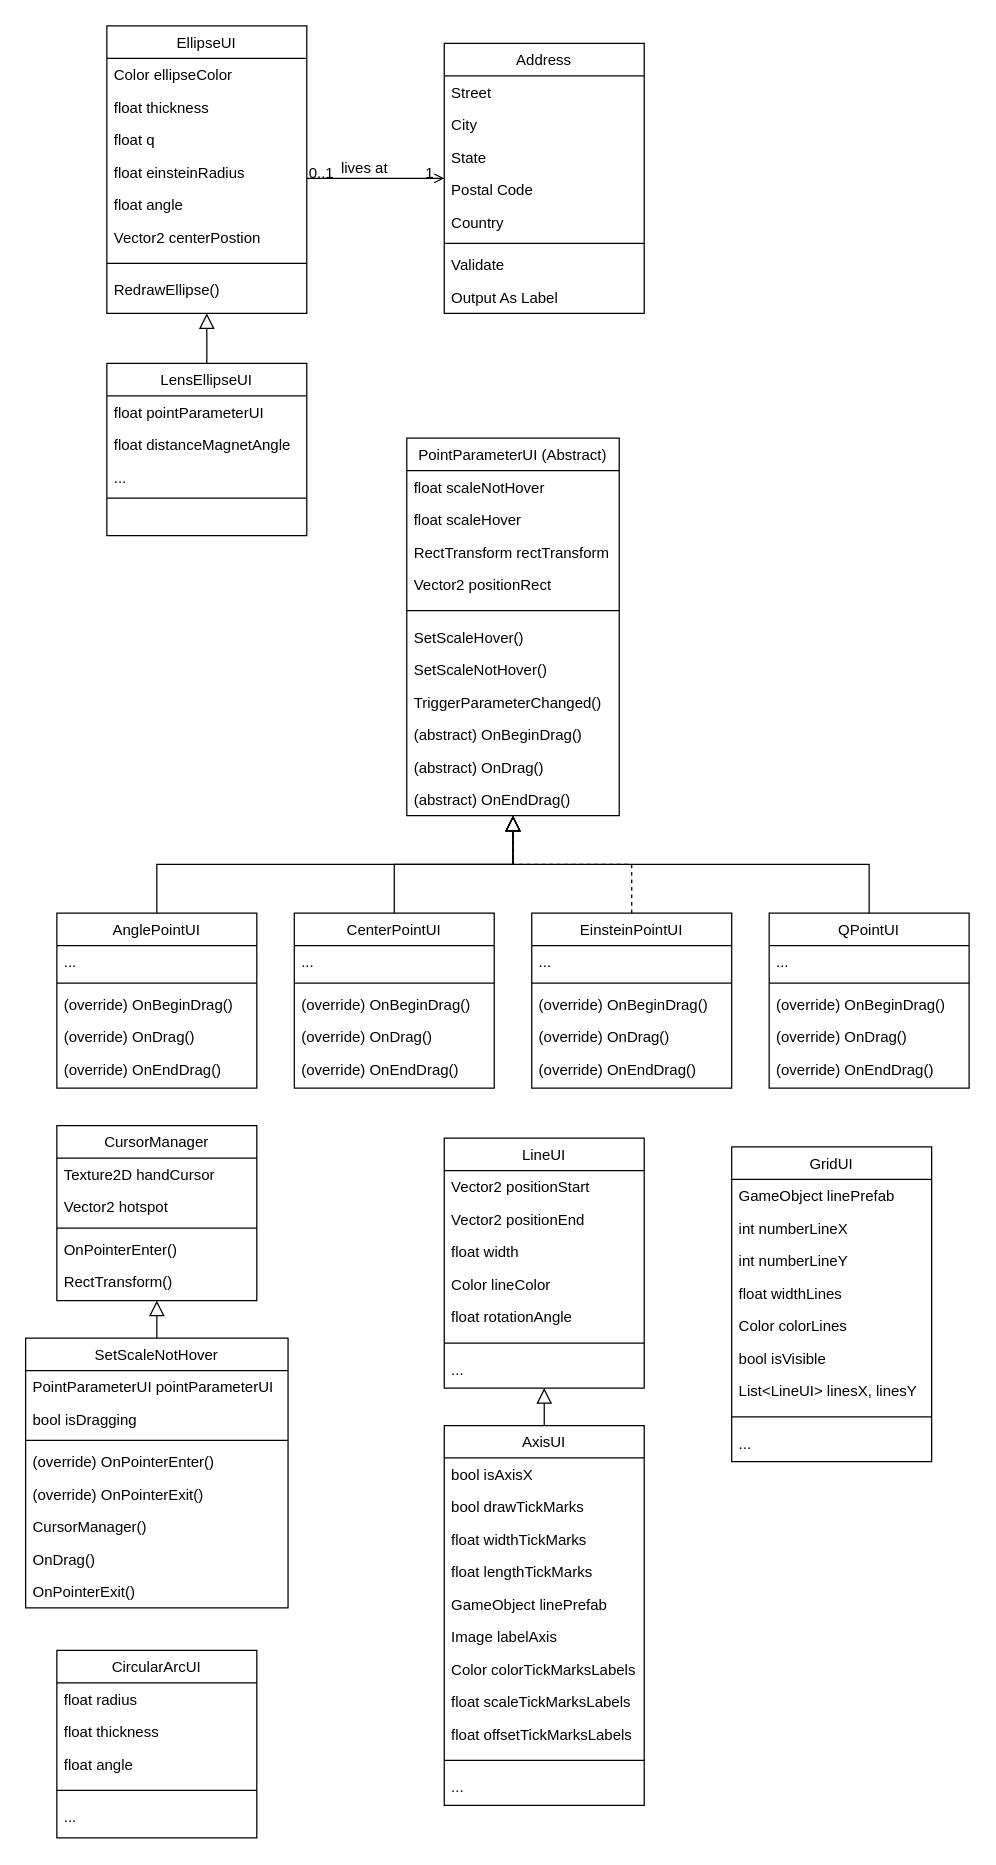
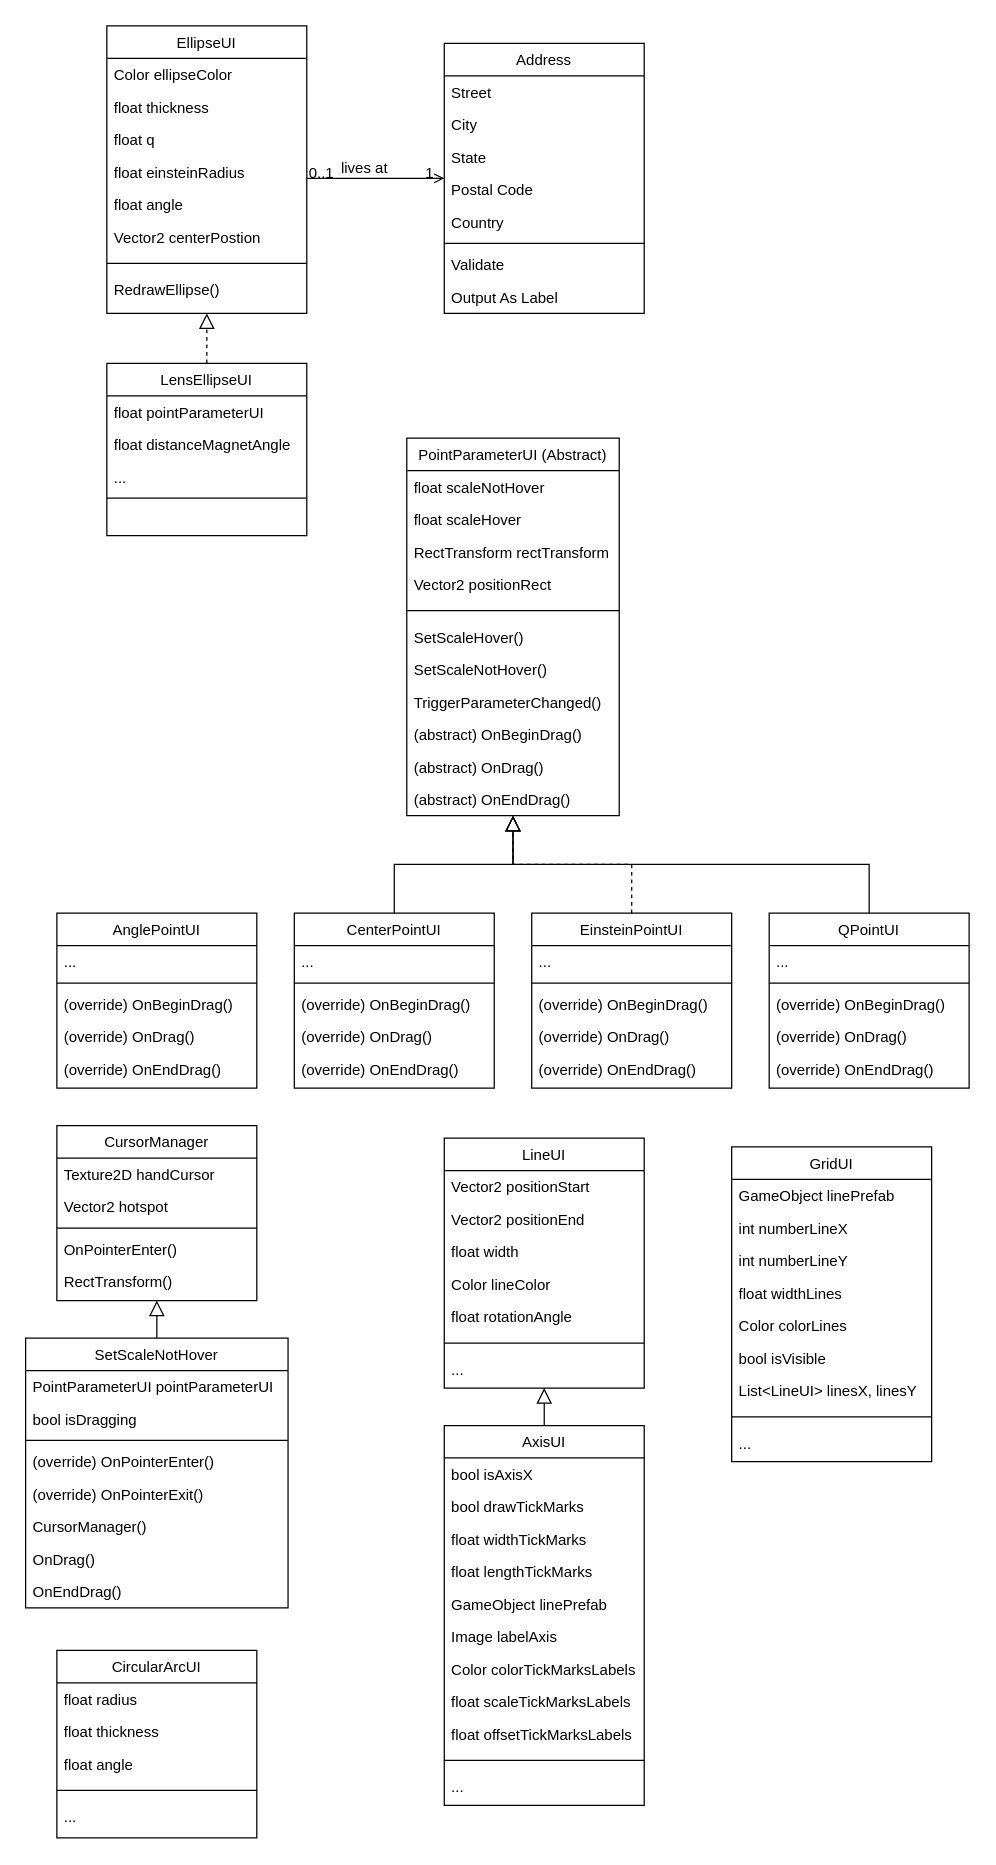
edge "LensEllipseUI" -> "EllipseUI": style solid -> dashed
edge "AnglePointUI" -> "PointParameterUI (Abstract)": removed
node "OnPointerExit()": label "OnPointerExit()" -> "OnEndDrag()"
